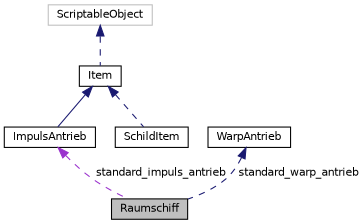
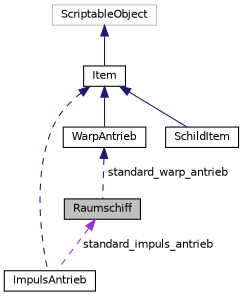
edge "Item" -> "ScriptableObject": style dashed -> solid
edge "ImpulsAntrieb" -> "Item": style solid -> dashed
edge "SchildItem" -> "Item": style dashed -> solid
edge "WarpAntrieb" -> "Item": added
edge "Raumschiff" -> "ImpulsAntrieb": reversed
